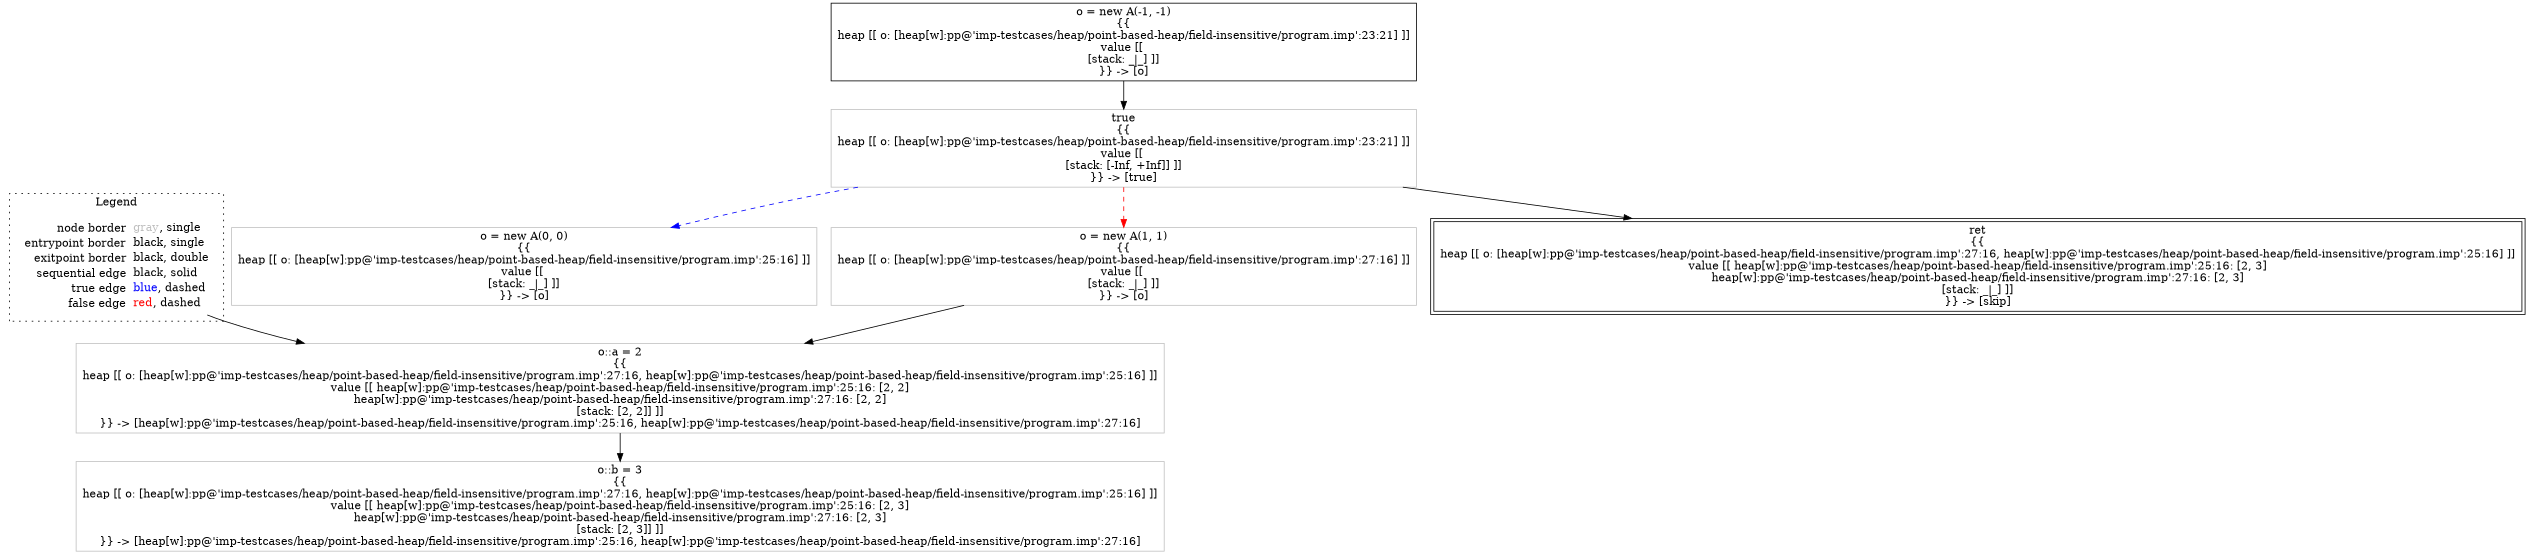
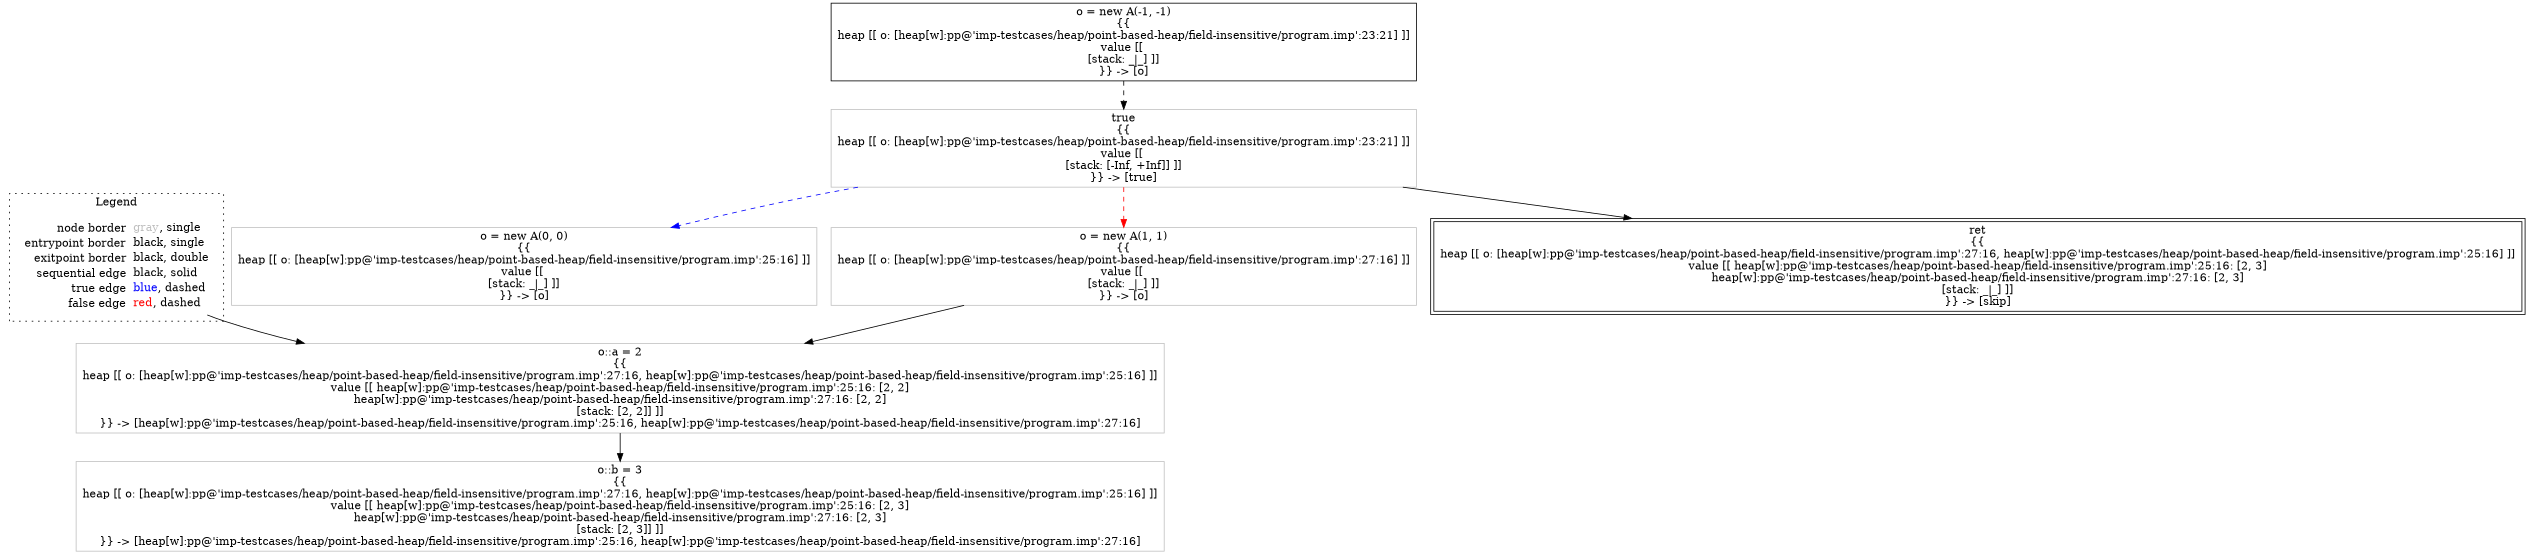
edge "o = new A(-1, -1)" -> "true": style solid -> dashed
